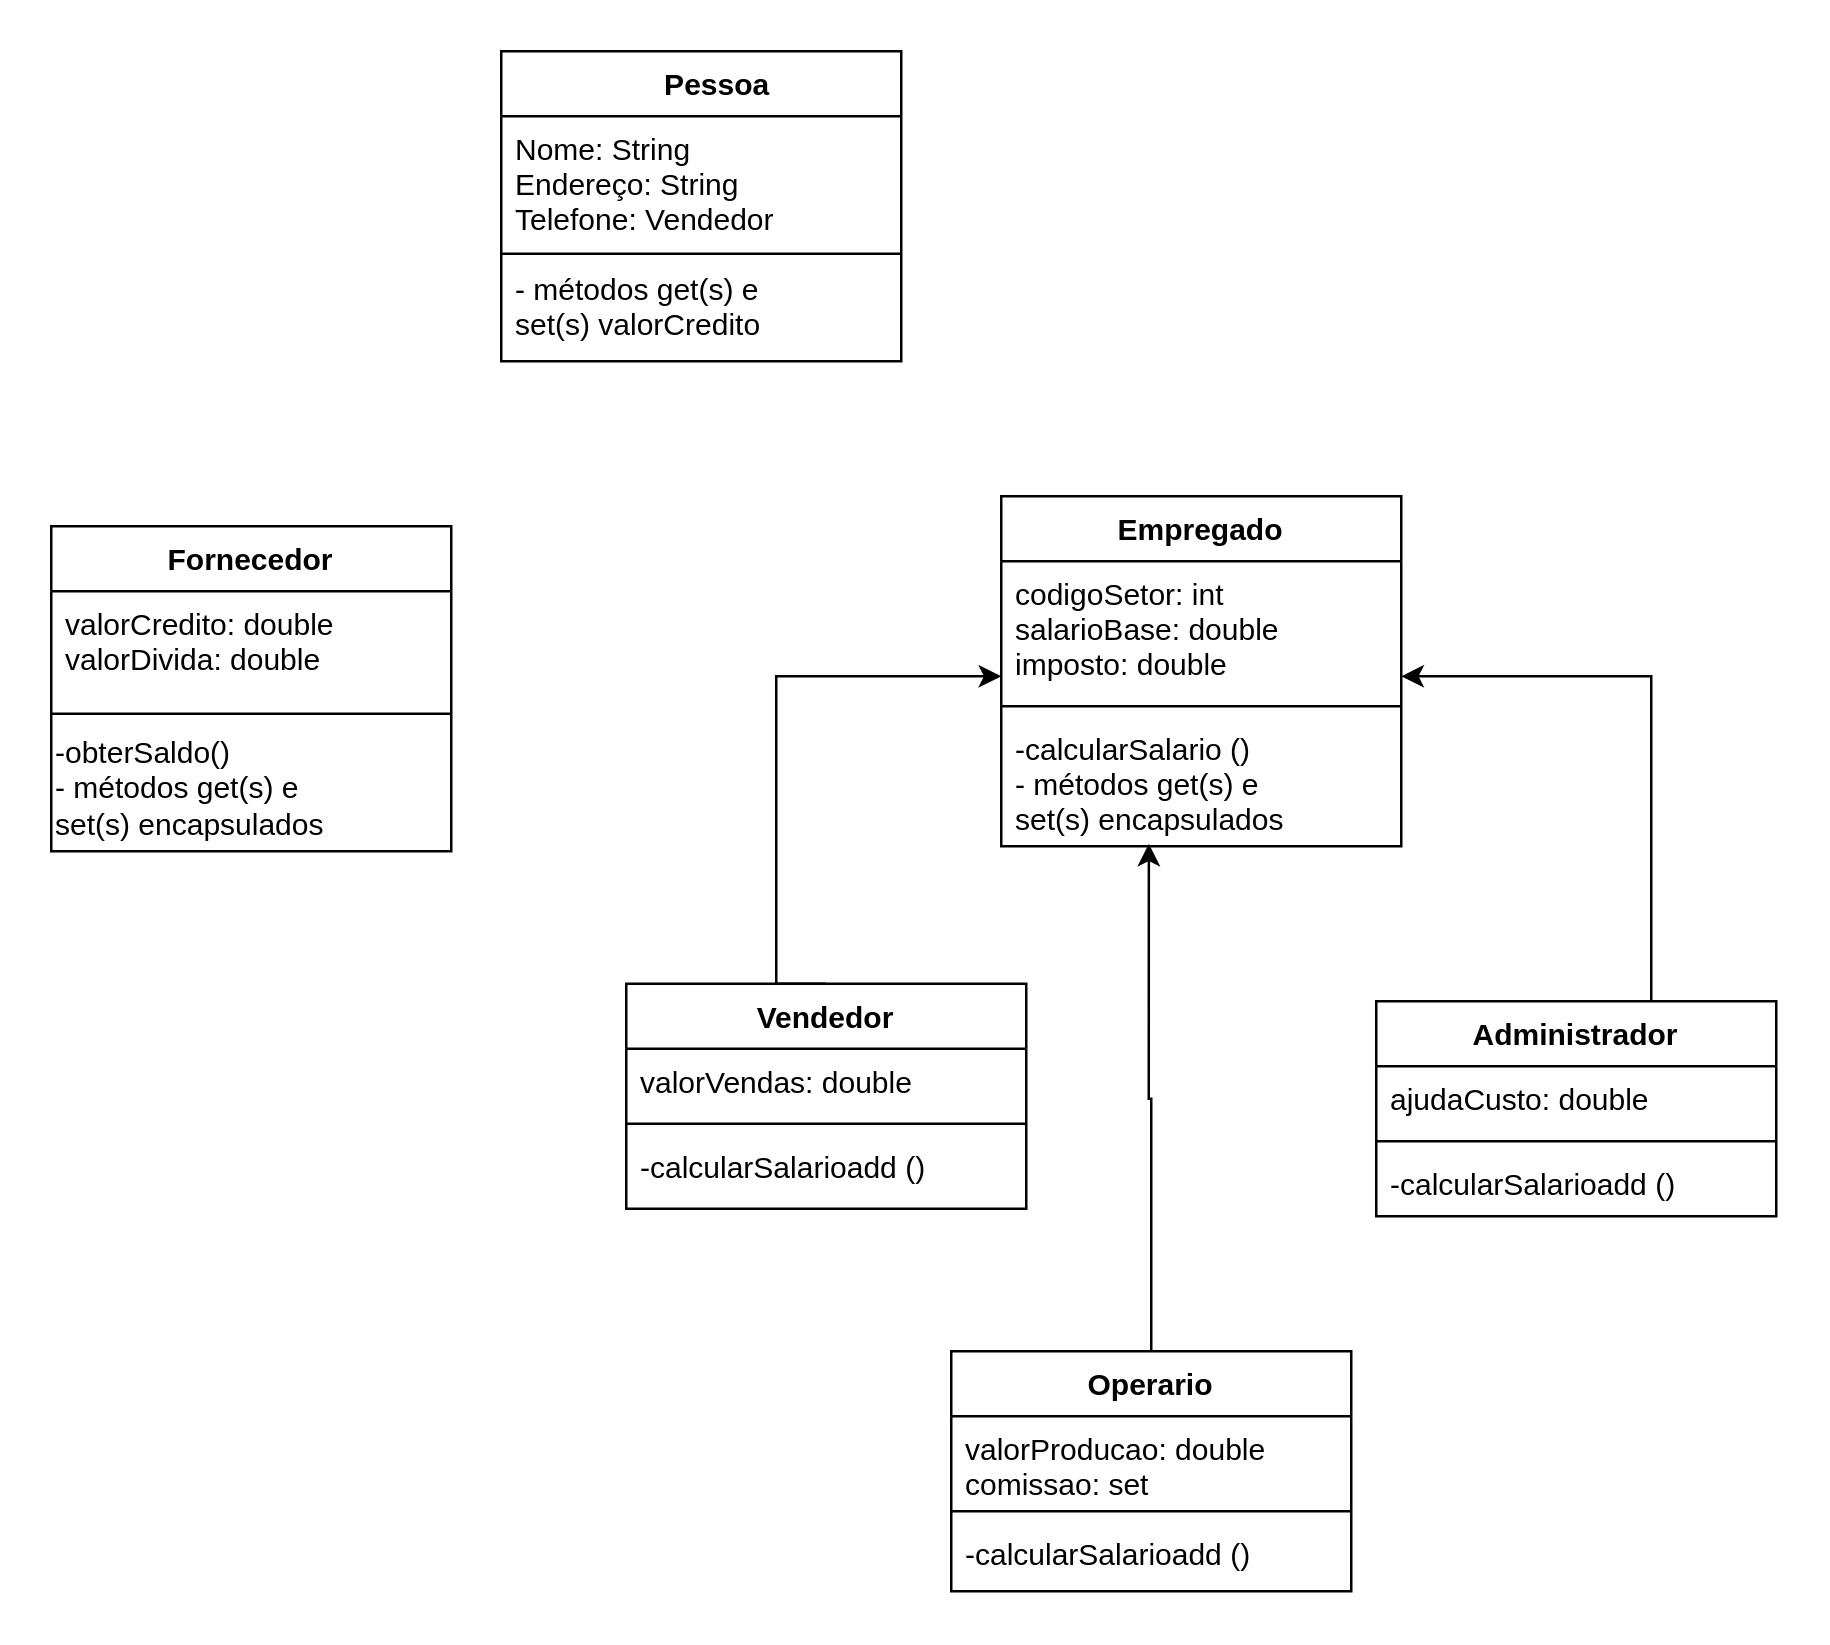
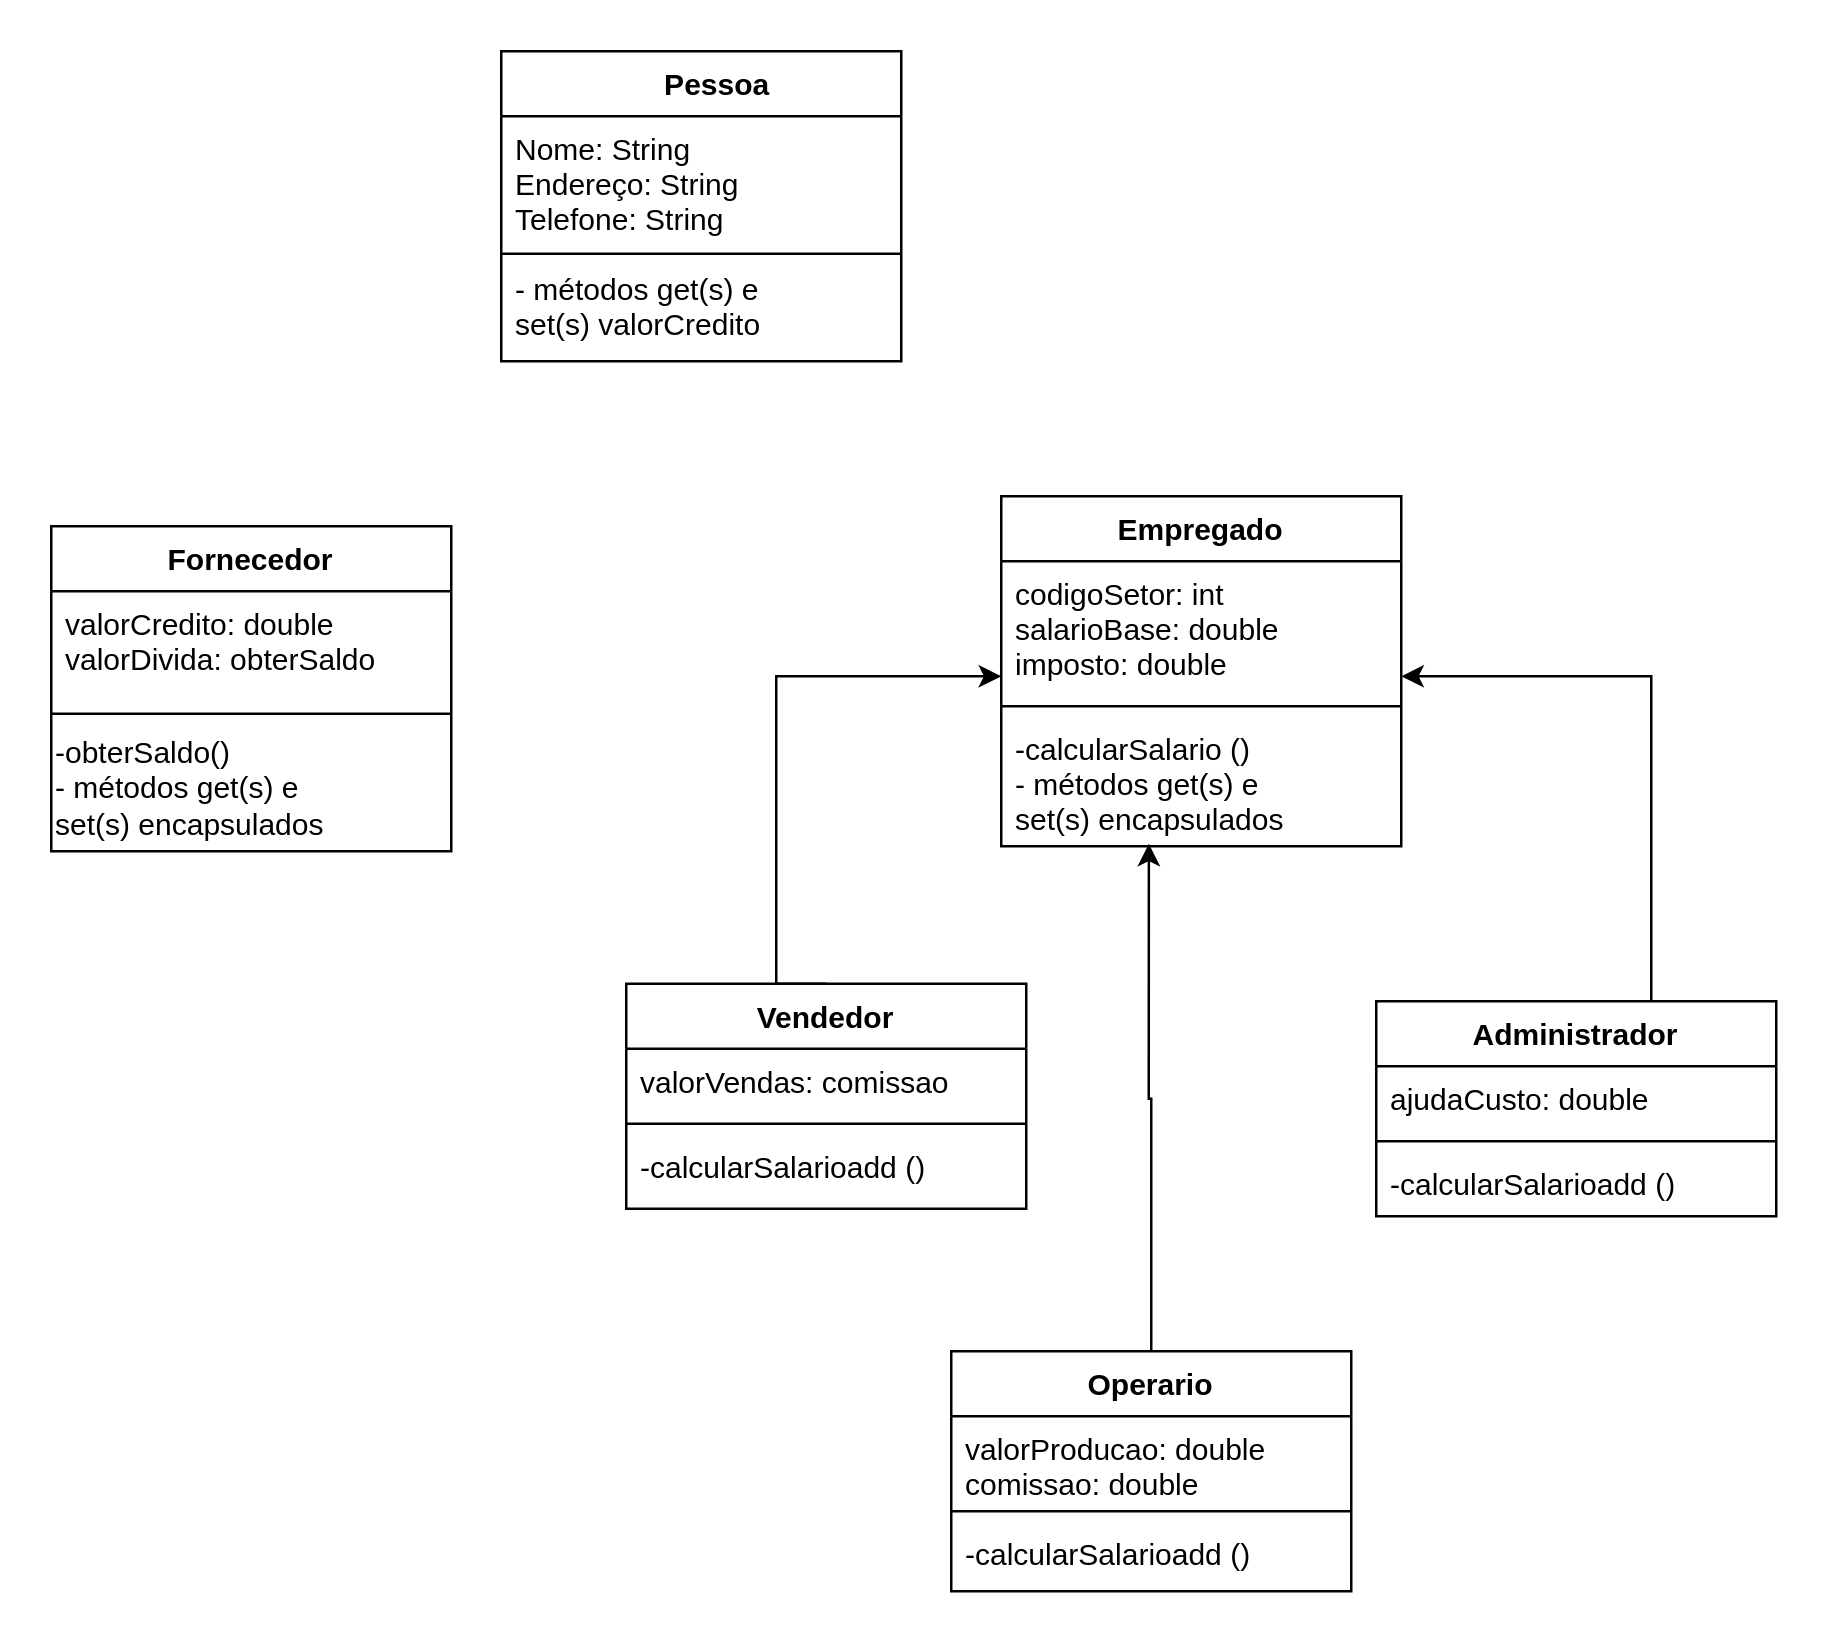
node "Nome: String Endereço: String Telefone: Vendedor": label "Nome: String Endereço: String Telefone: Vendedor" -> "Nome: String Endereço: String Telefone: String"
node "valorCredito: double valorDivida: double": label "valorCredito: double valorDivida: double" -> "valorCredito: double valorDivida: obterSaldo"
node "valorVendas: double": label "valorVendas: double" -> "valorVendas: comissao"
node "valorProducao: double comissao: set": label "valorProducao: double comissao: set" -> "valorProducao: double comissao: double"
